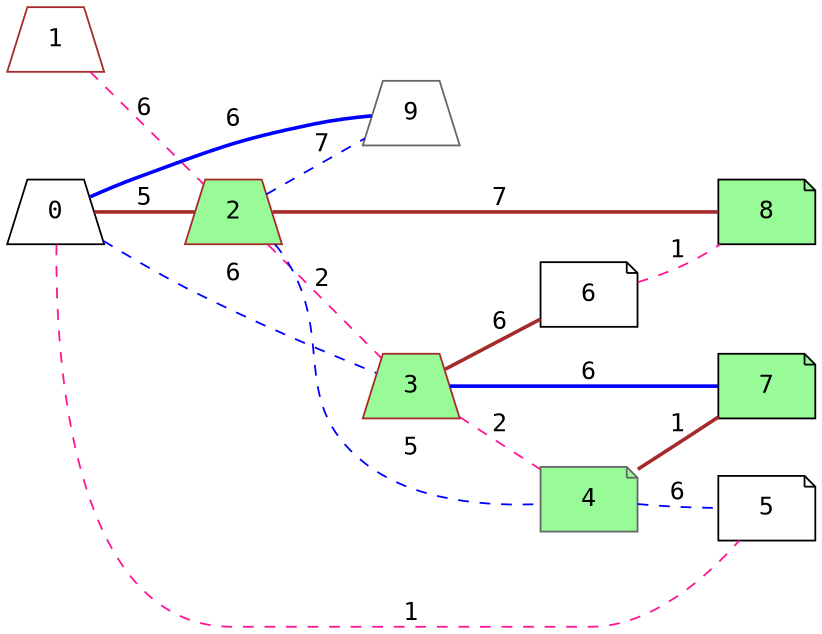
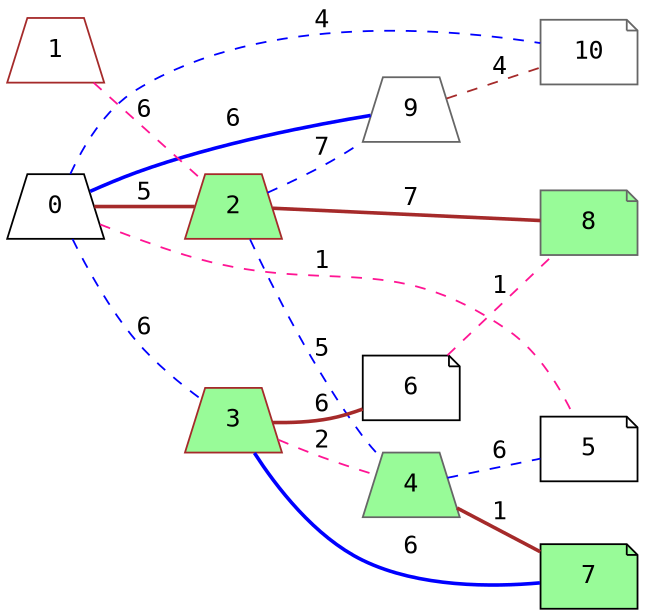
node "10": added
node "8": color black -> gray40
edge "2" -- "3": removed, label "2"
node "4": shape note -> trapezium
